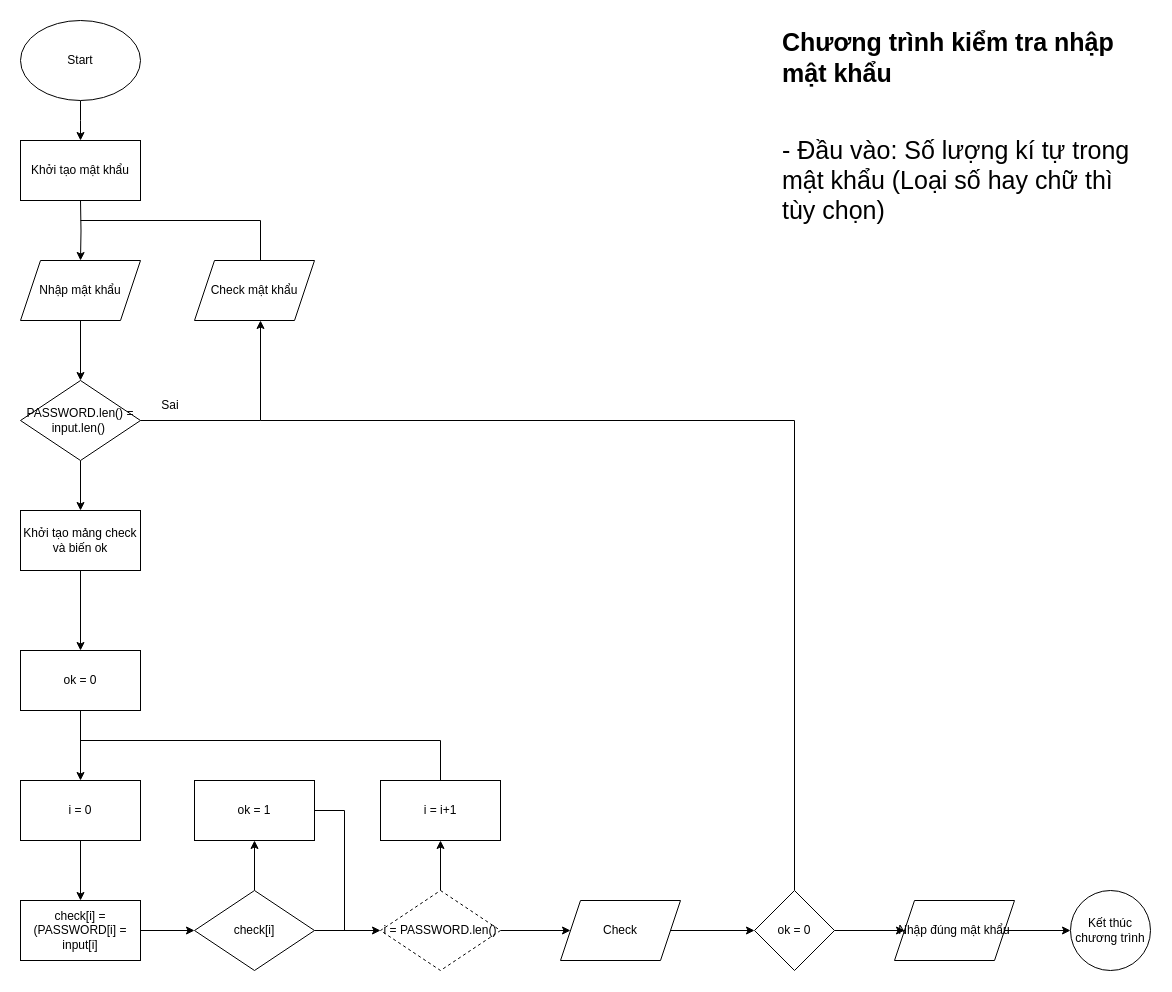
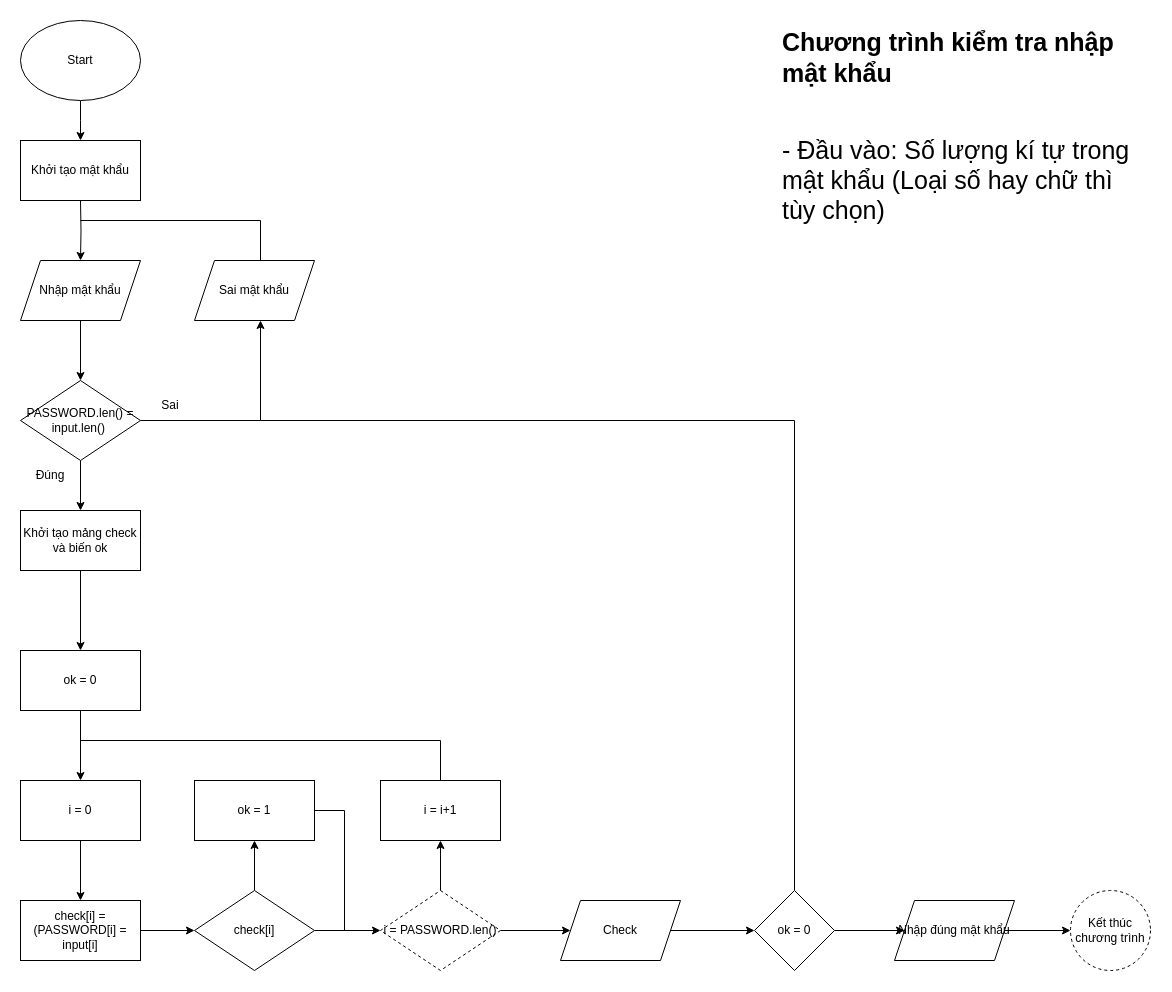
node "Check mật khẩu": label "Check mật khẩu" -> "Sai mật khẩu"
node "Đúng": added
node "Kết thúc chương trình": style solid -> dashed
